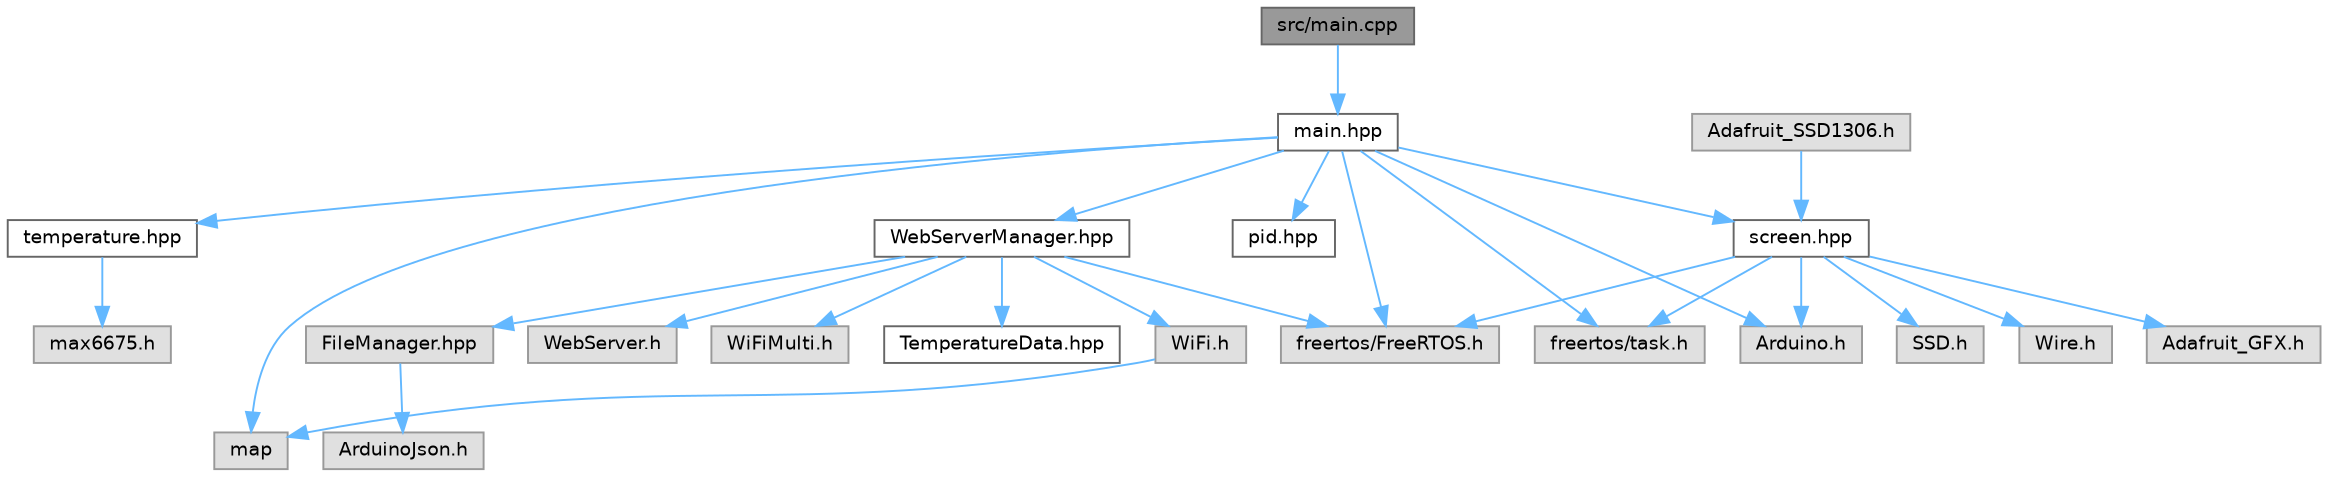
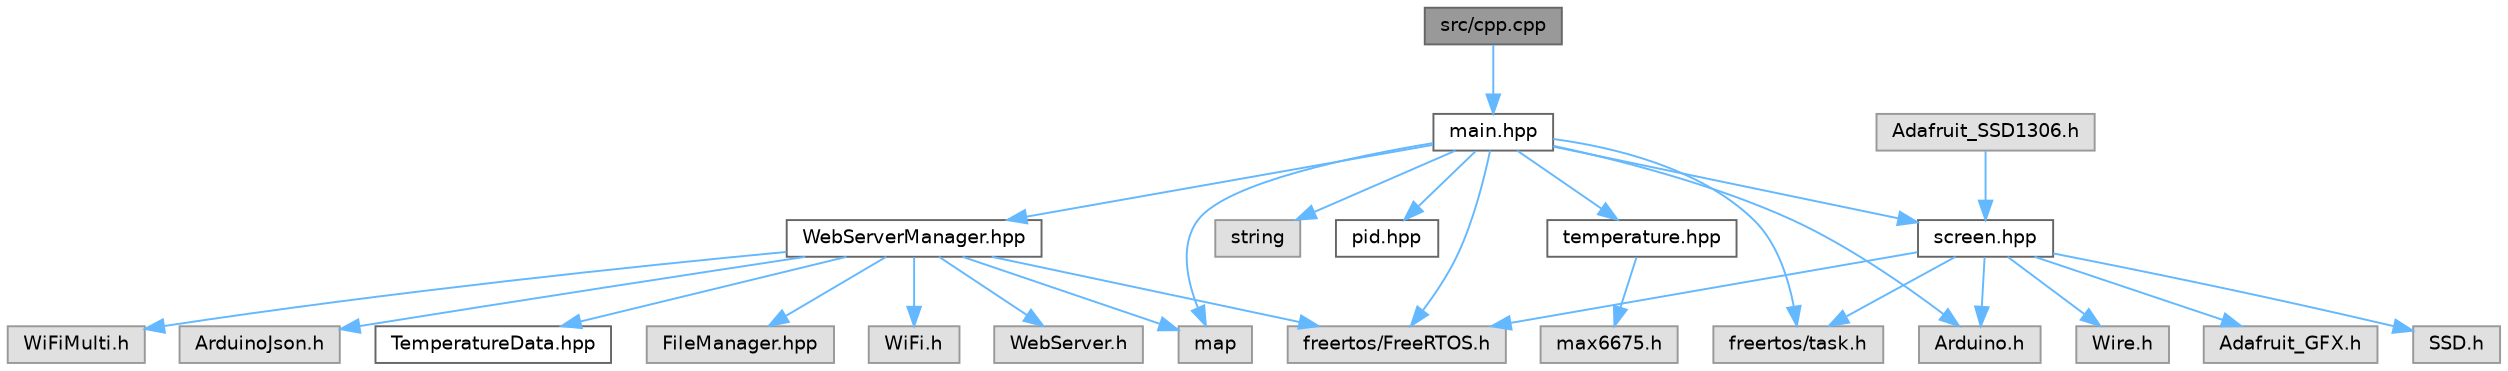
node "src/main.cpp": label "src/main.cpp" -> "src/cpp.cpp"
node "string": added
edge "FileManager.hpp" -> "ArduinoJson.h": now "WebServerManager.hpp" -> "ArduinoJson.h"
edge "WiFi.h" -> "map": now "WebServerManager.hpp" -> "map"
